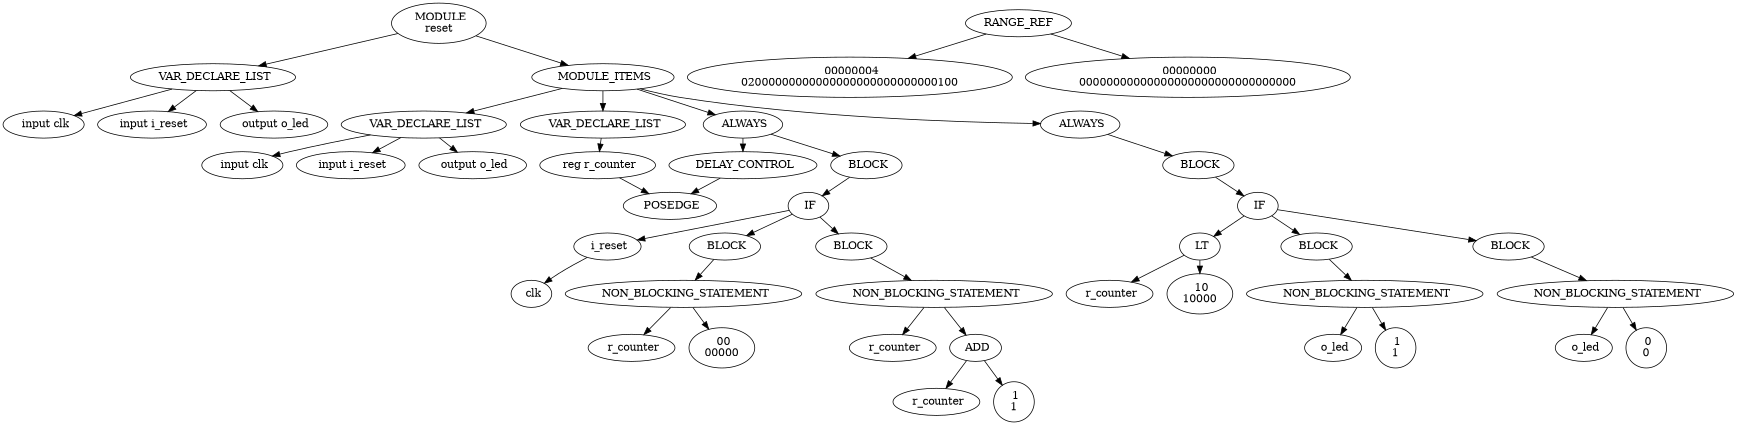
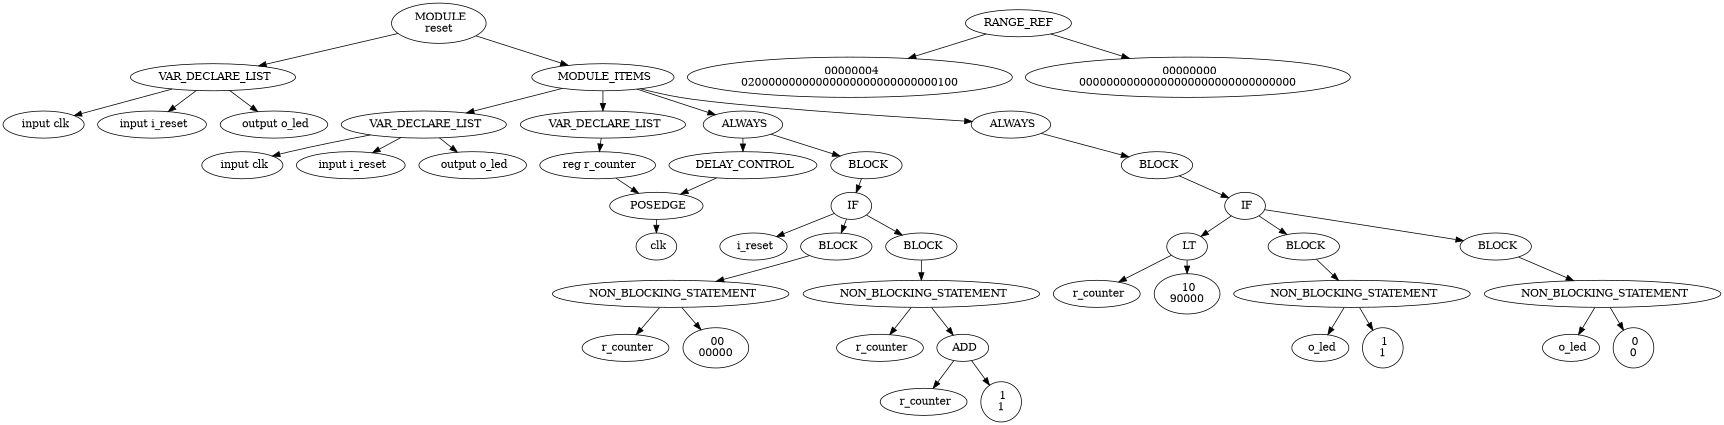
edge "i_reset" -> "clk": now "POSEDGE" -> "clk"
node "10": text "10000" -> "90000"
